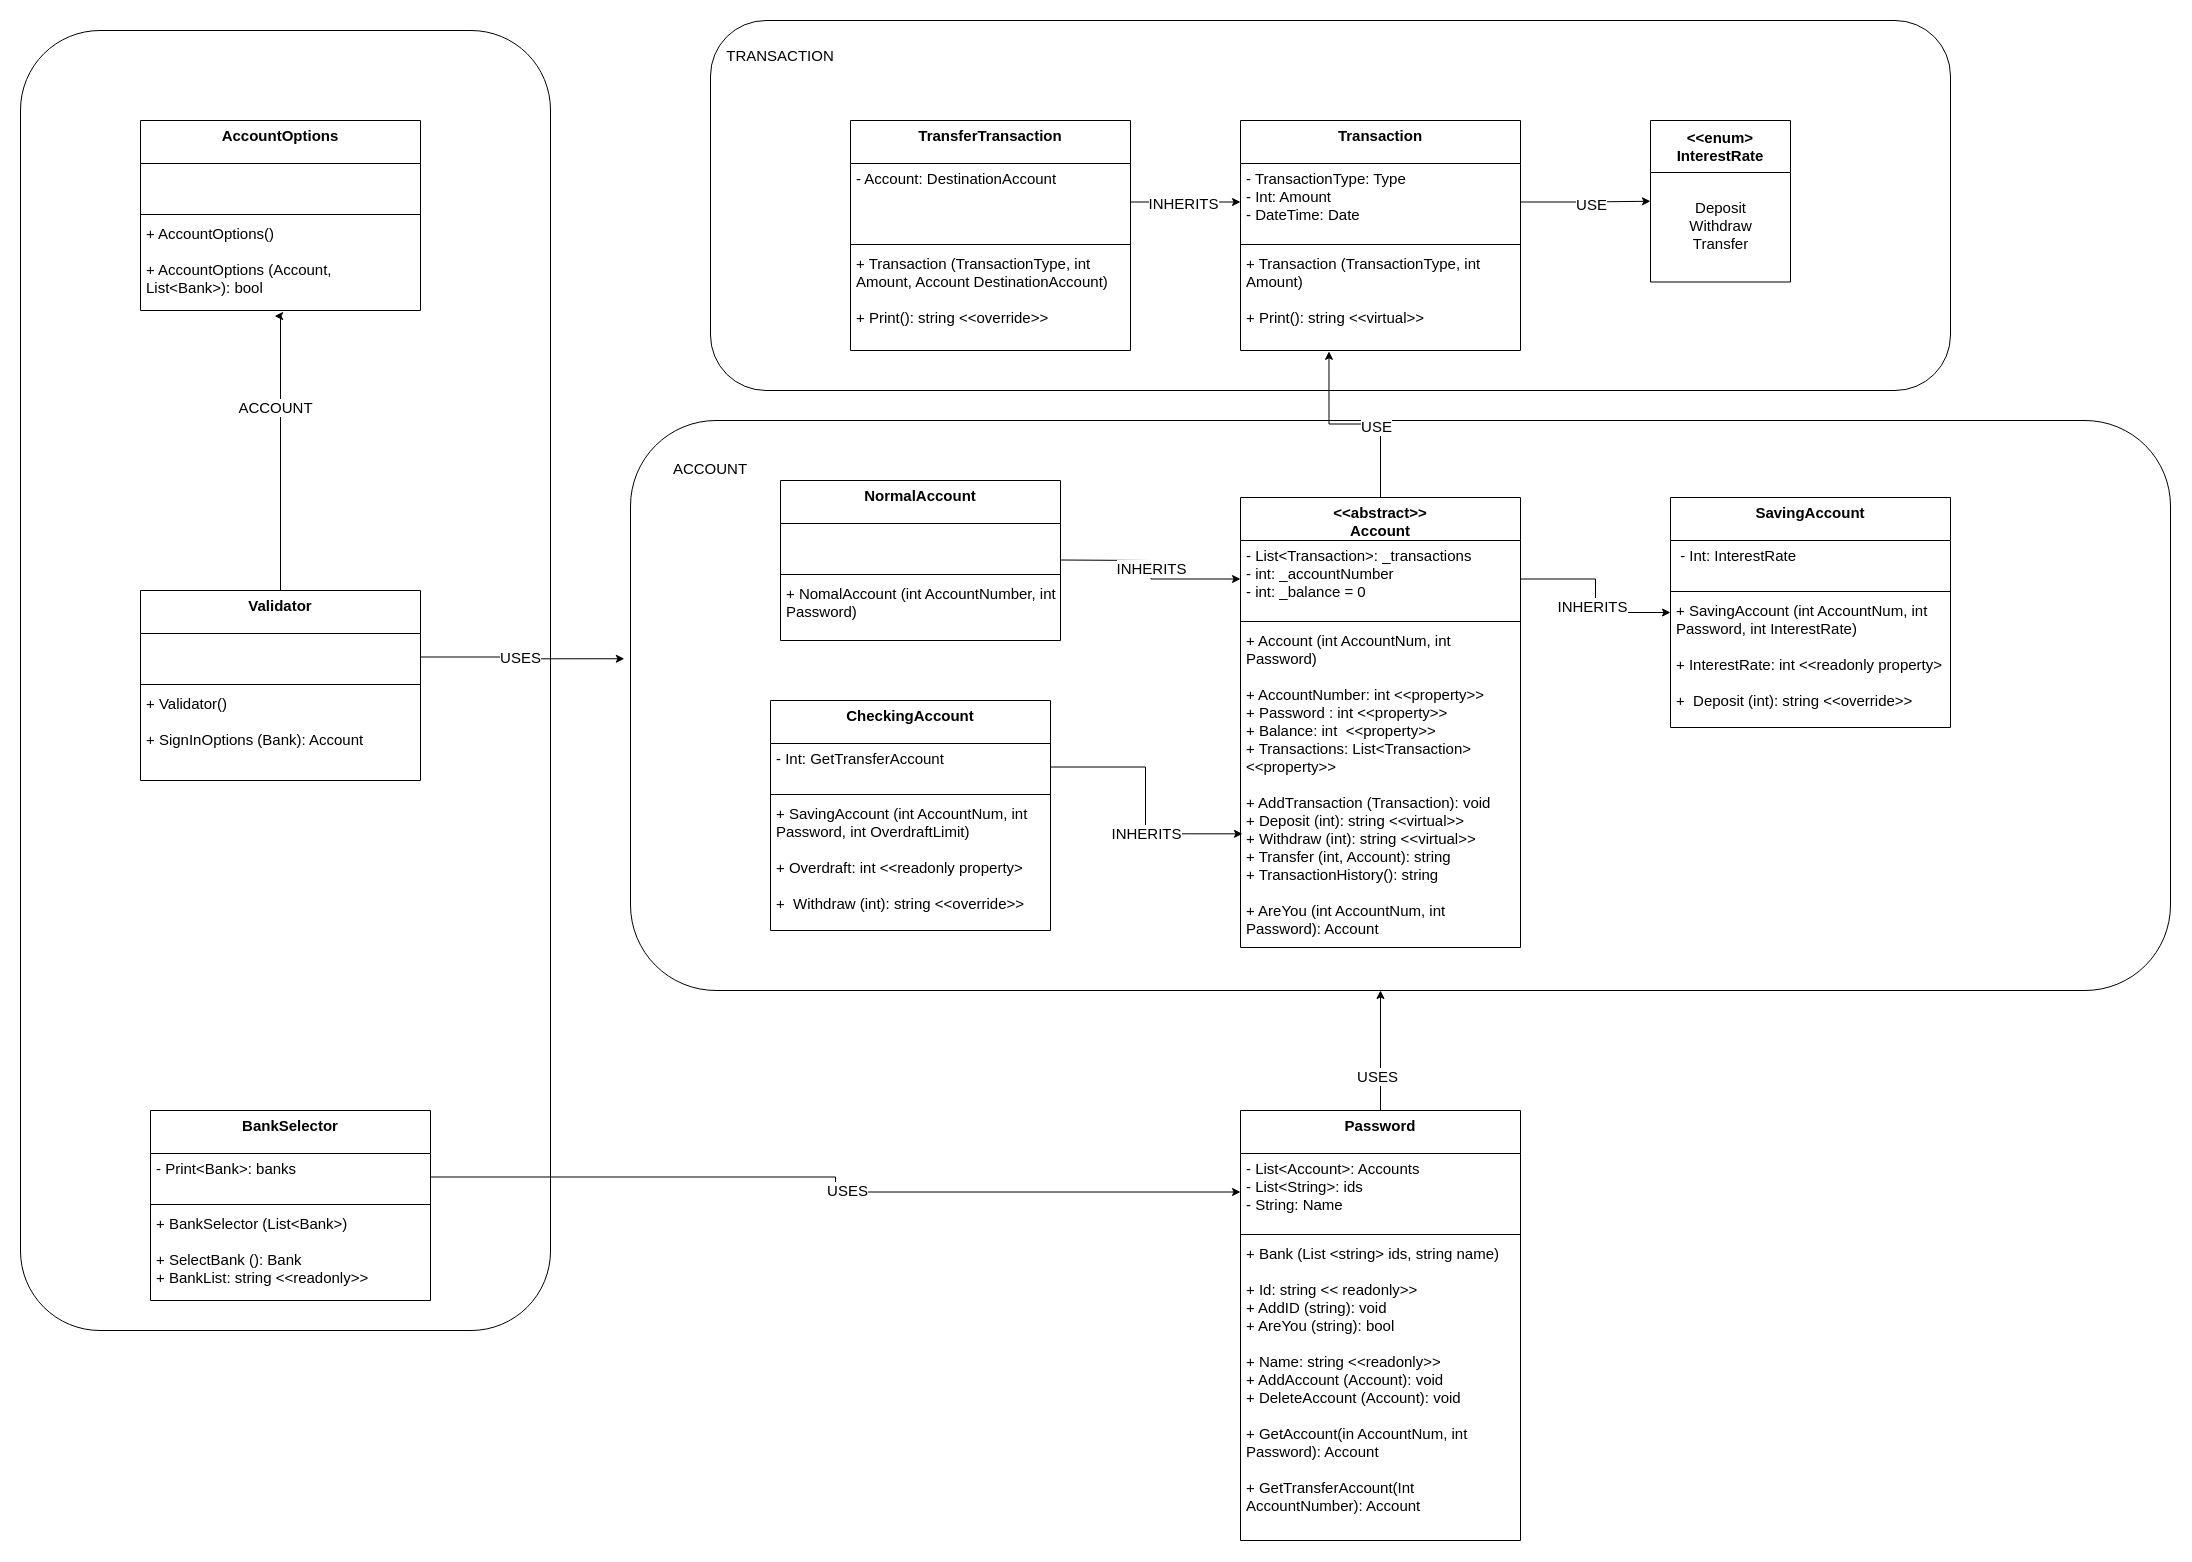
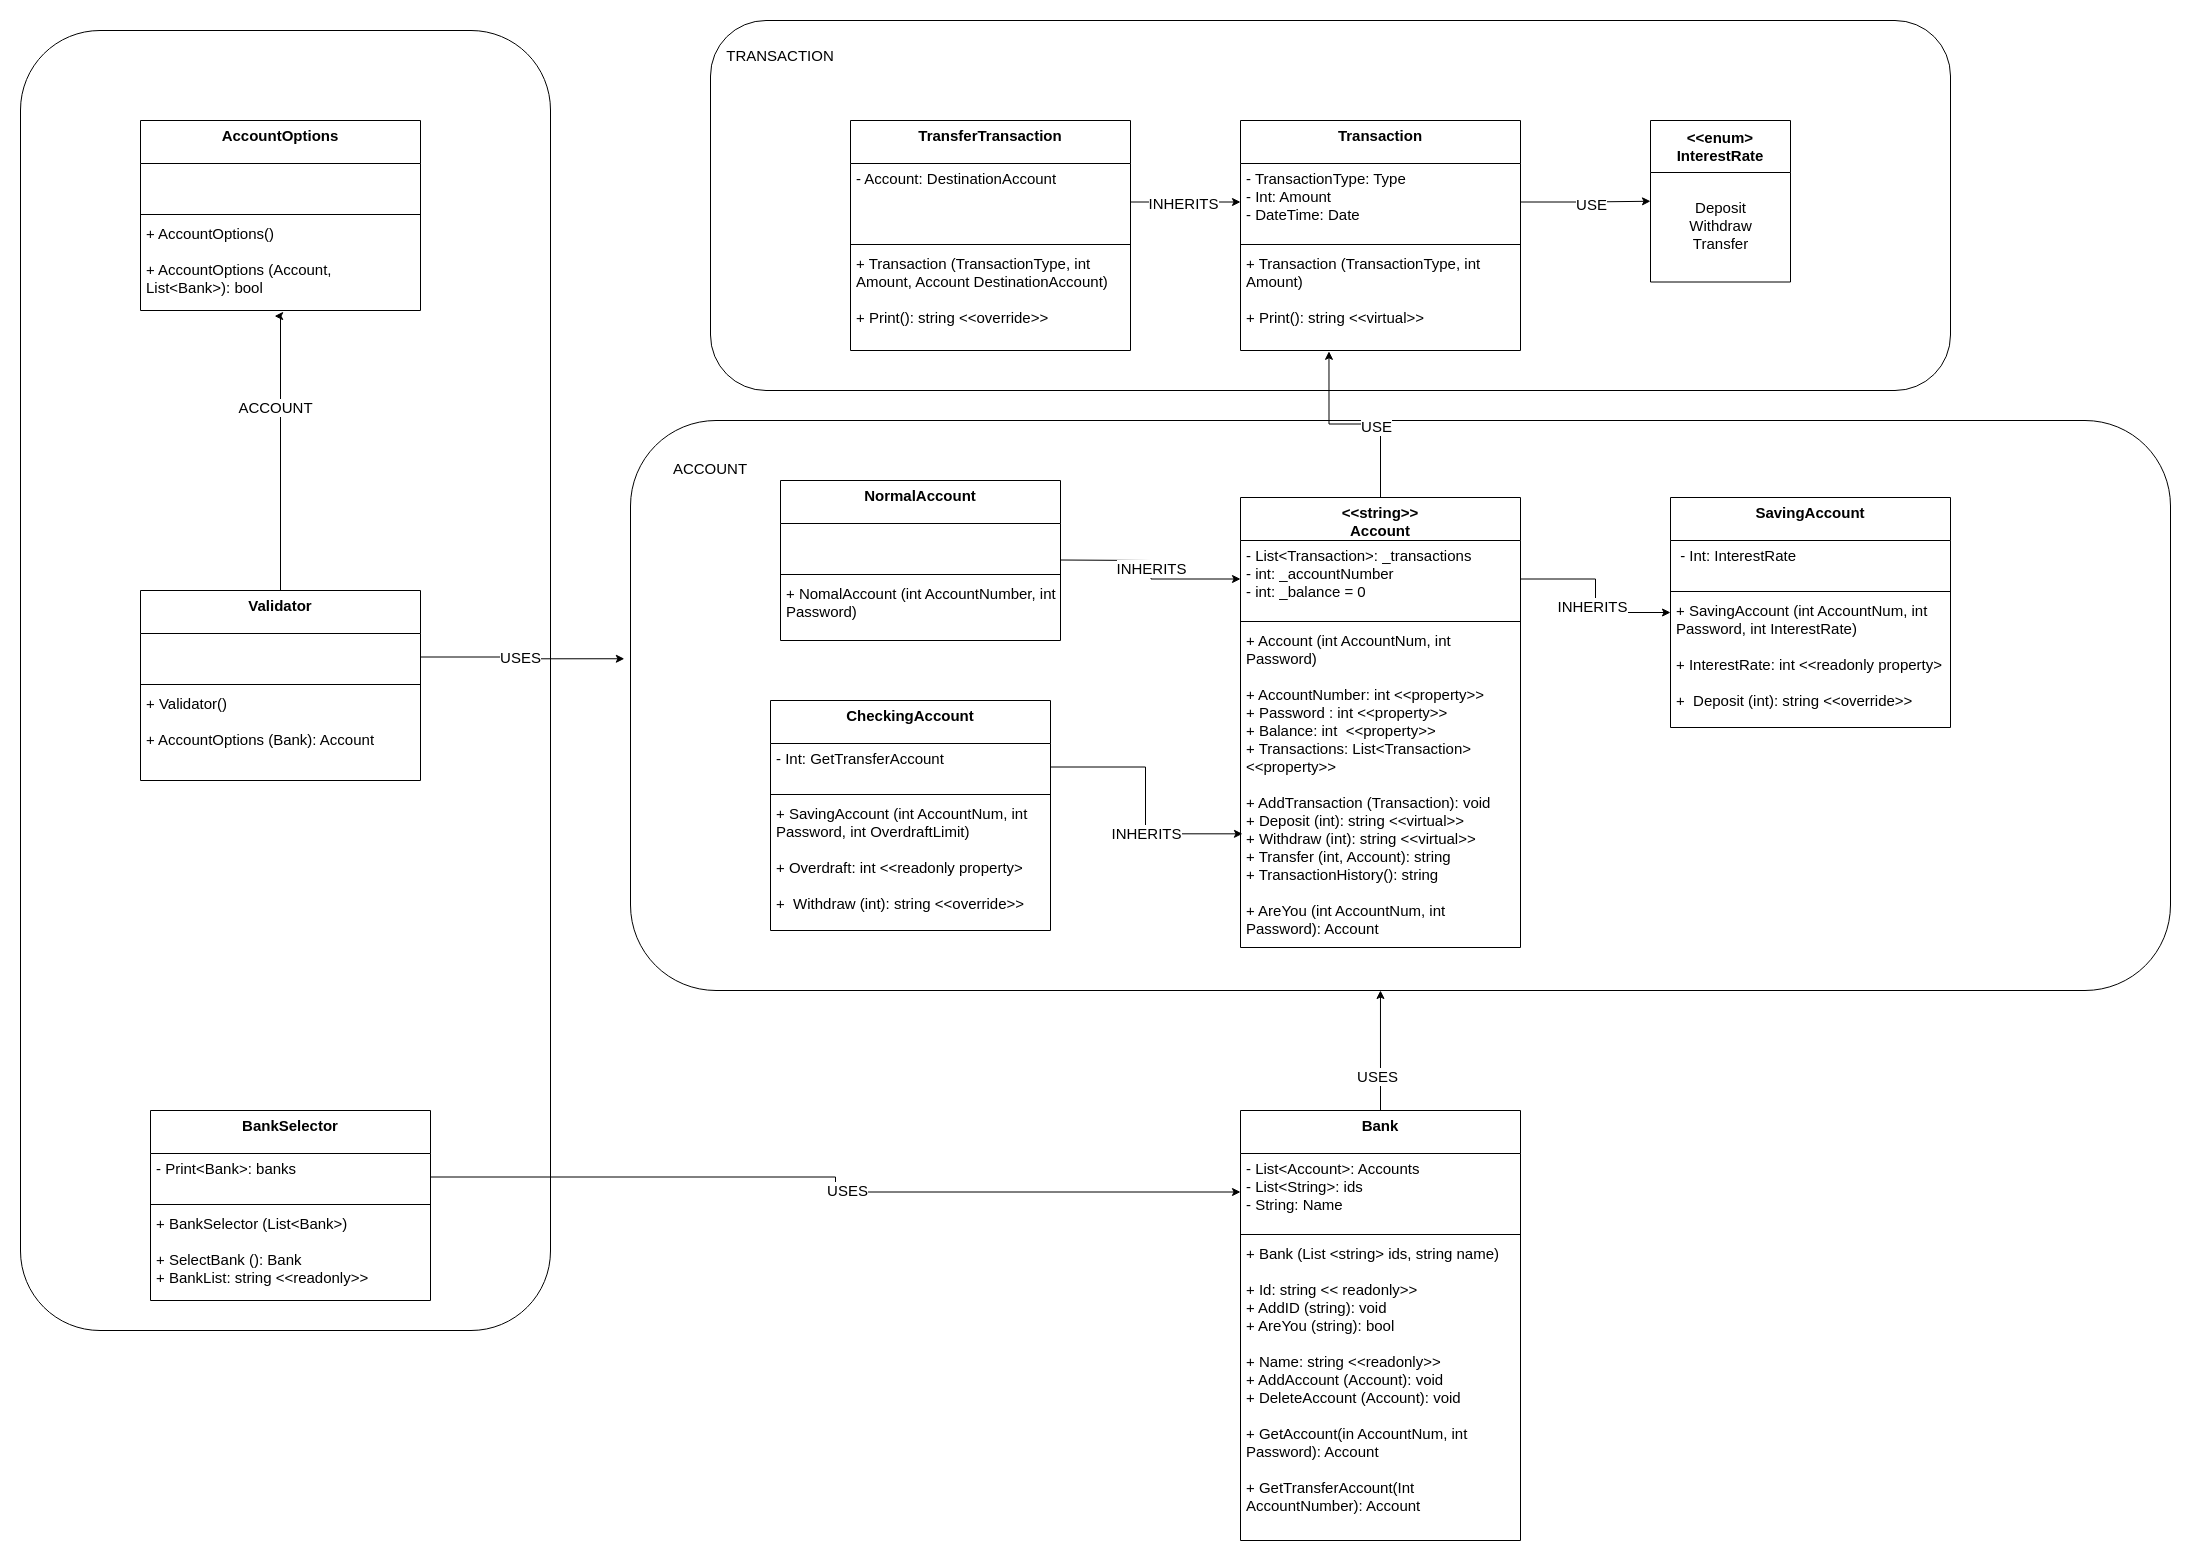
node "<<abstract>> Account": label "<<abstract>> Account" -> "<<string>> Account"
node "+ Validator() + SignInOptions (Bank): Account": label "+ Validator() + SignInOptions (Bank): Account" -> "+ Validator() + AccountOptions (Bank): Account"
node "Password": label "Password" -> "Bank"
